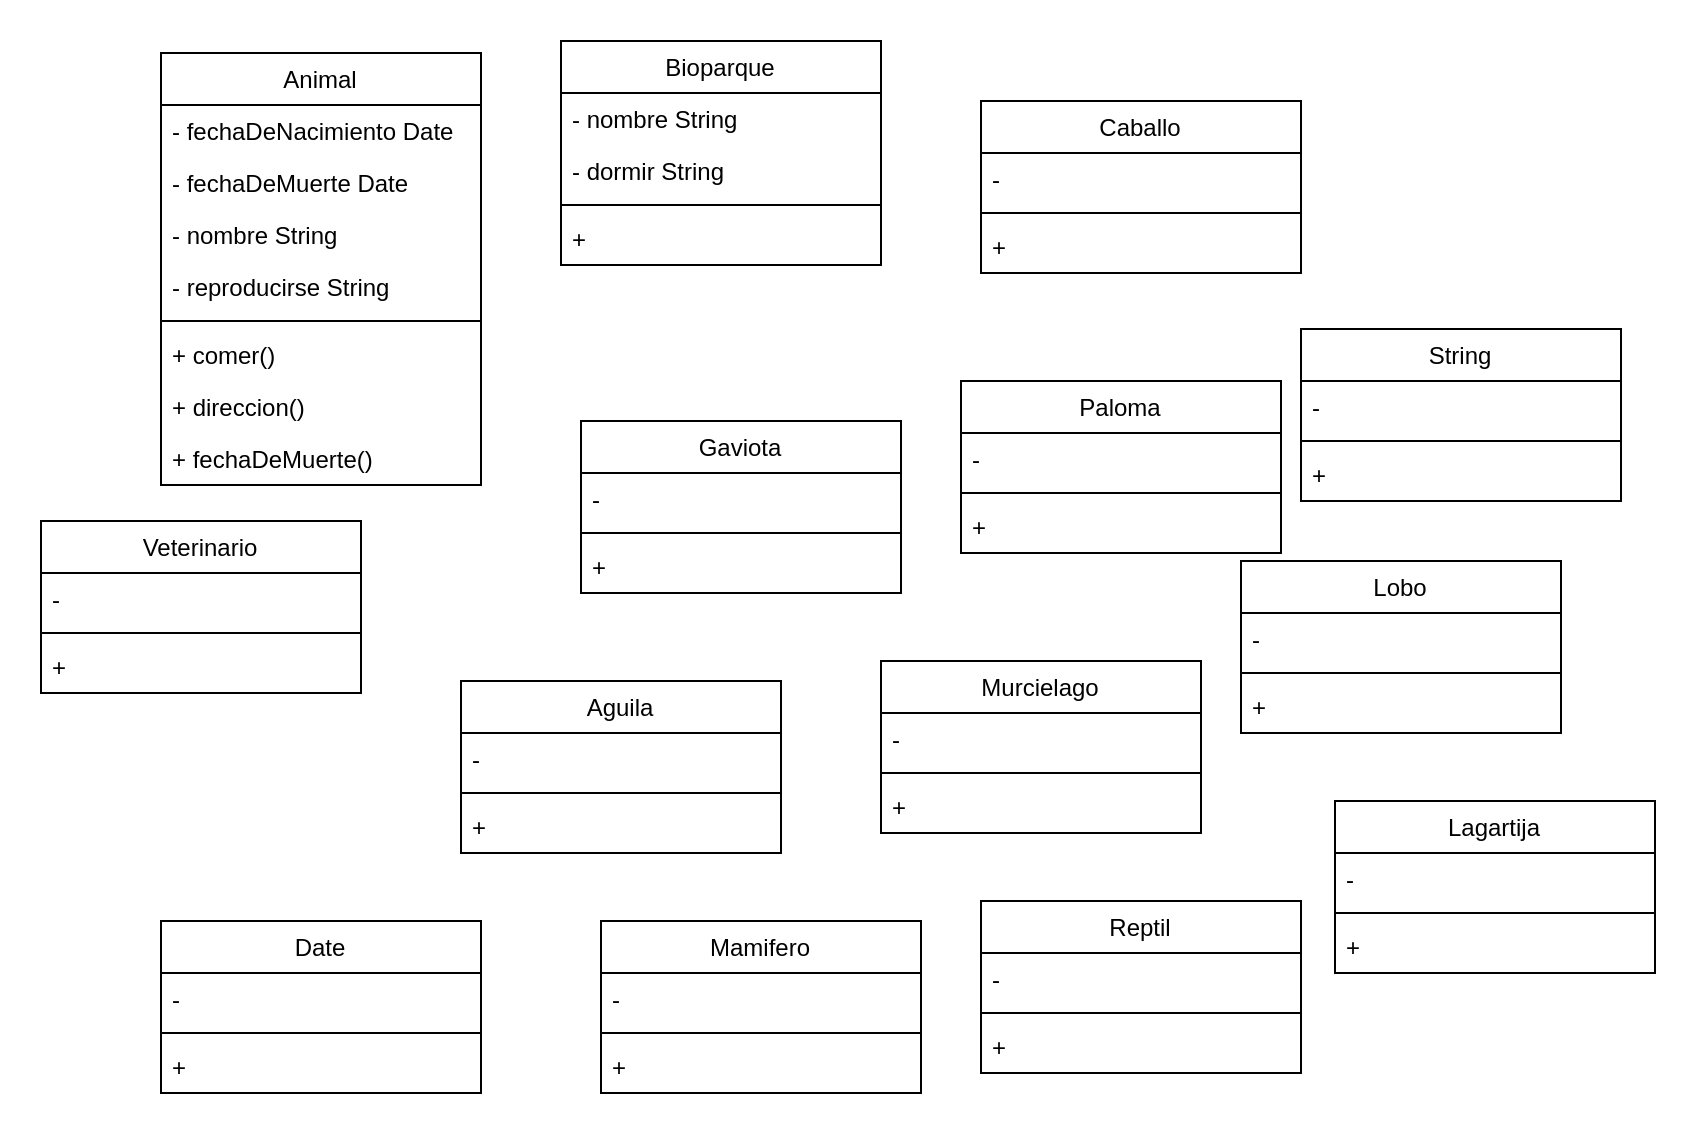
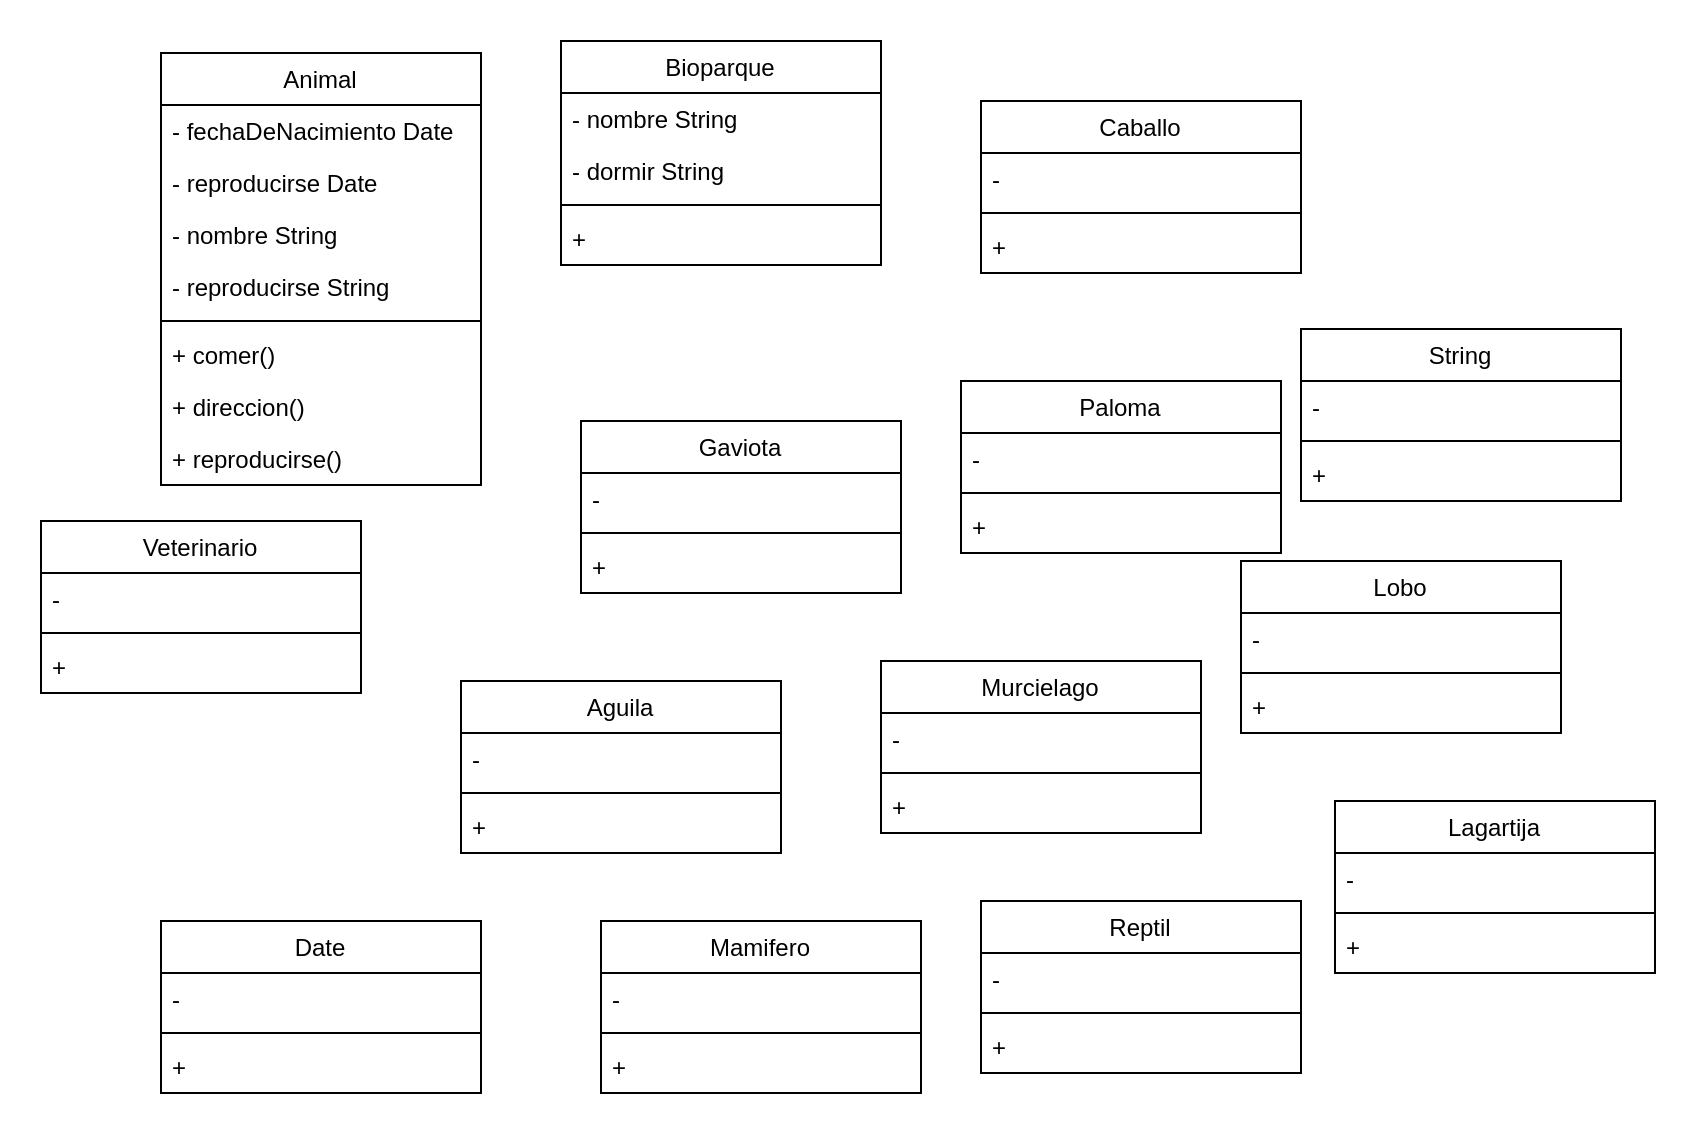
node "- fechaDeMuerte Date": label "- fechaDeMuerte Date" -> "- reproducirse Date"
node "+ fechaDeMuerte()": label "+ fechaDeMuerte()" -> "+ reproducirse()"
